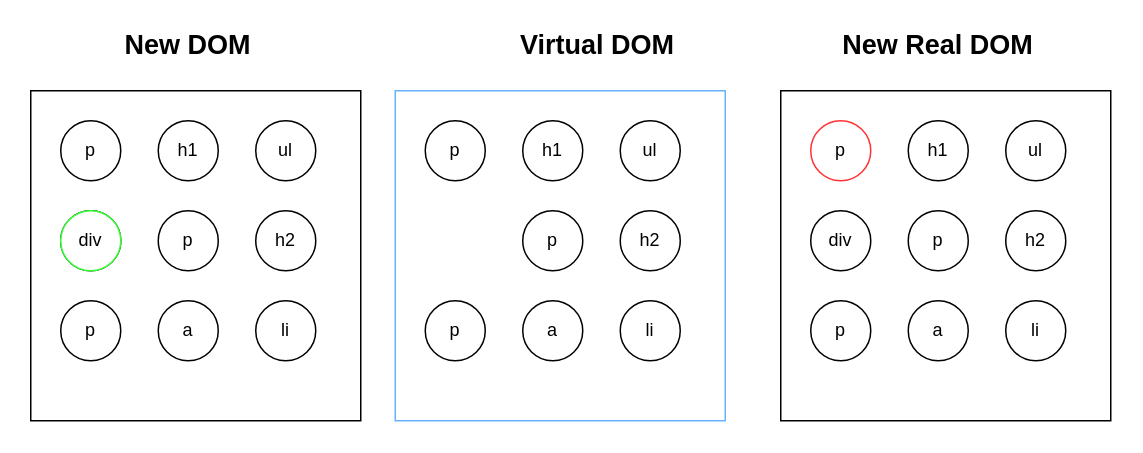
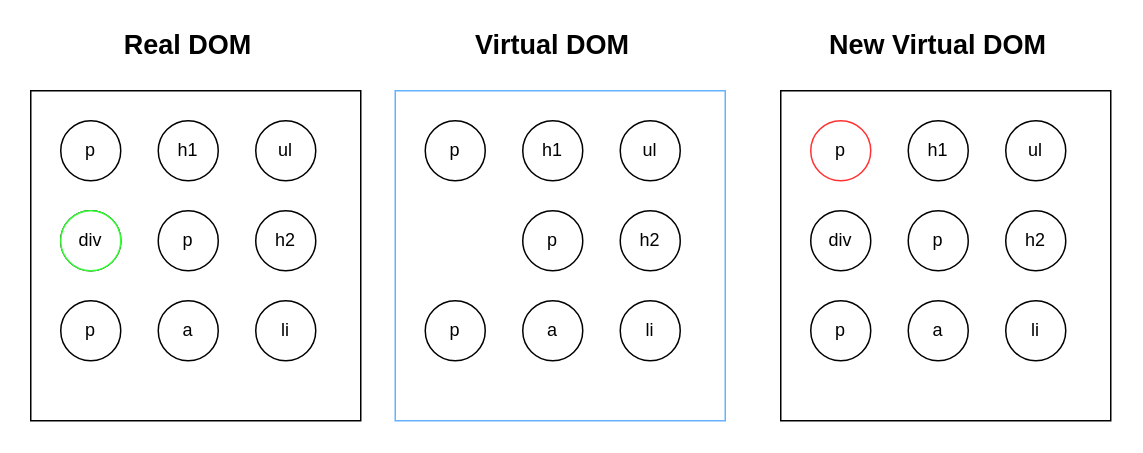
node "New DOM": label "New DOM" -> "Real DOM"
node "Virtual DOM": moved (598, 46) -> (553, 46)
node "New Real DOM": label "New Real DOM" -> "New Virtual DOM"
